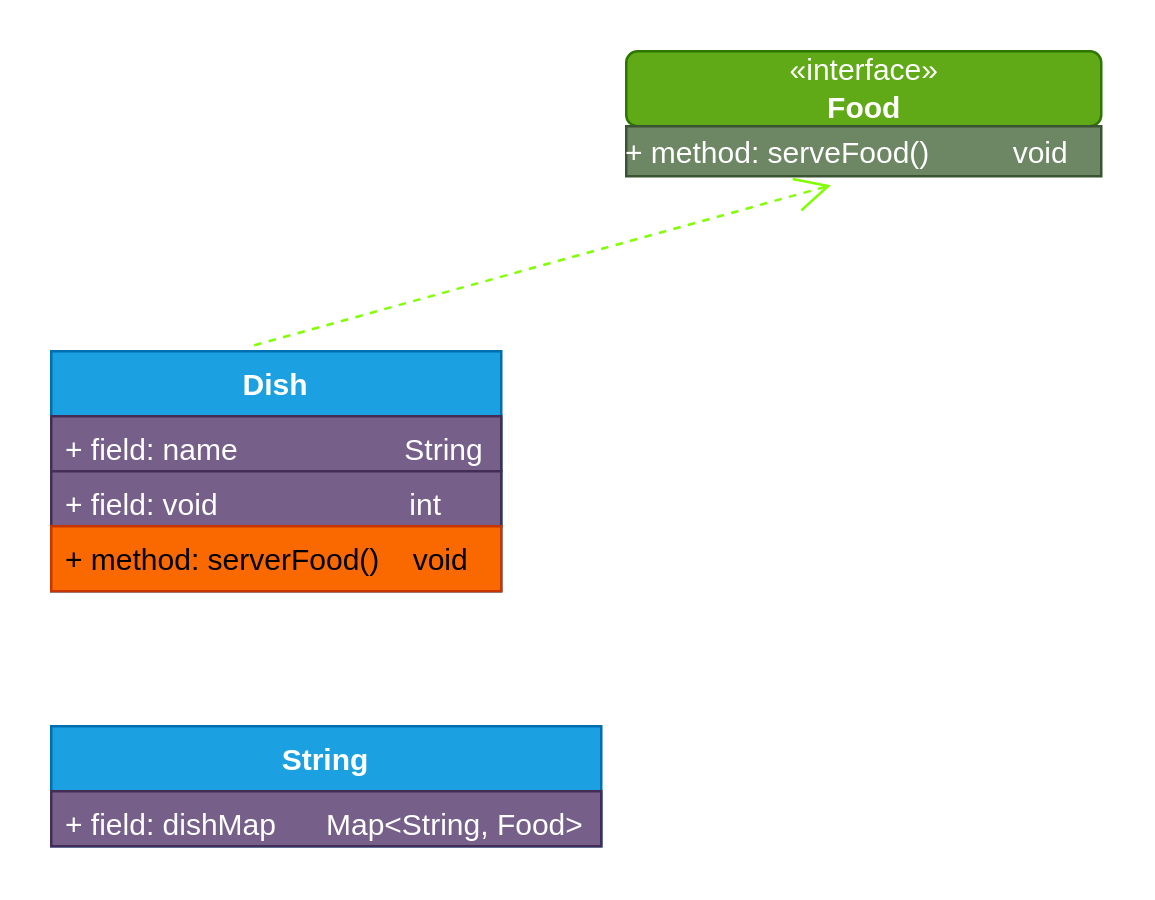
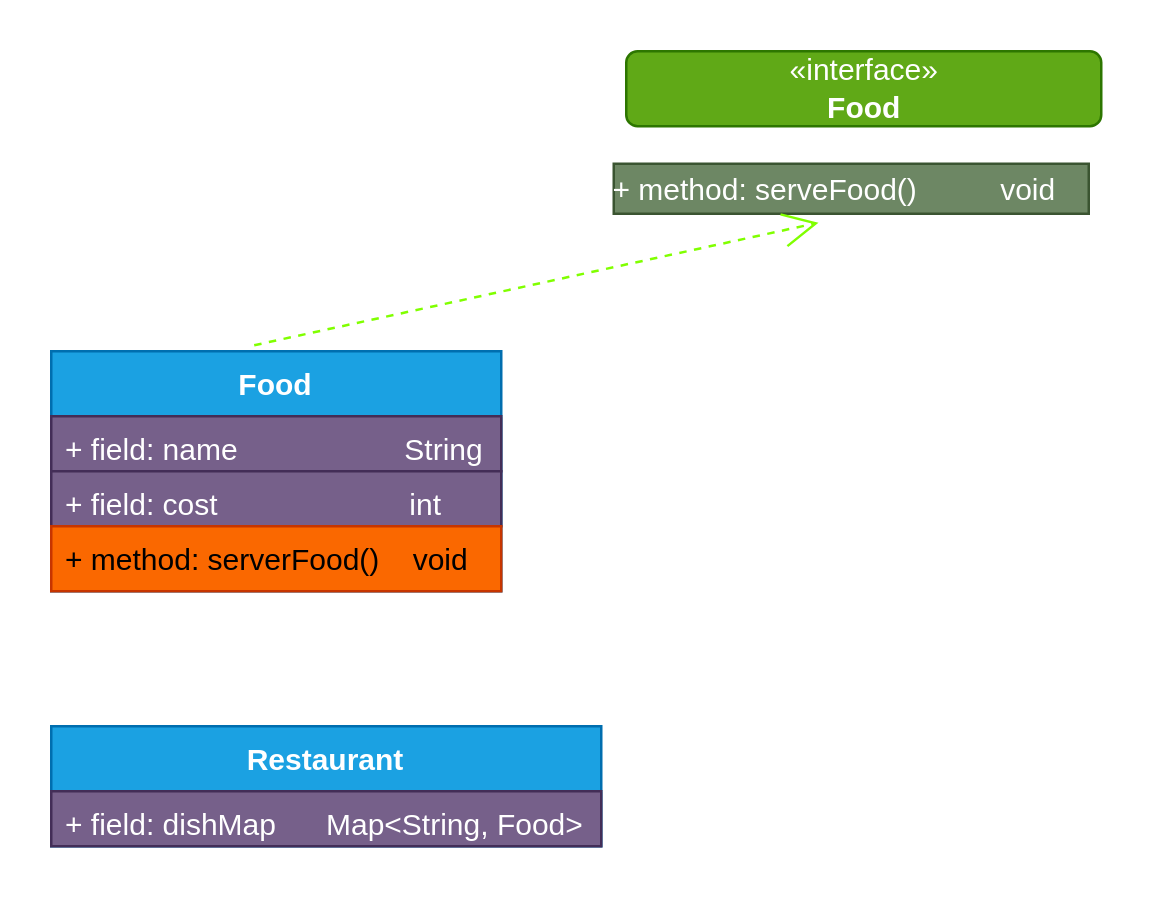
node "+ method: serveFood() void": moved (864, 151) -> (851, 189)
node "Dish": label "Dish" -> "Food"
node "+ field: void int": label "+ field: void int" -> "+ field: cost int"
node "String": label "String" -> "Restaurant"
